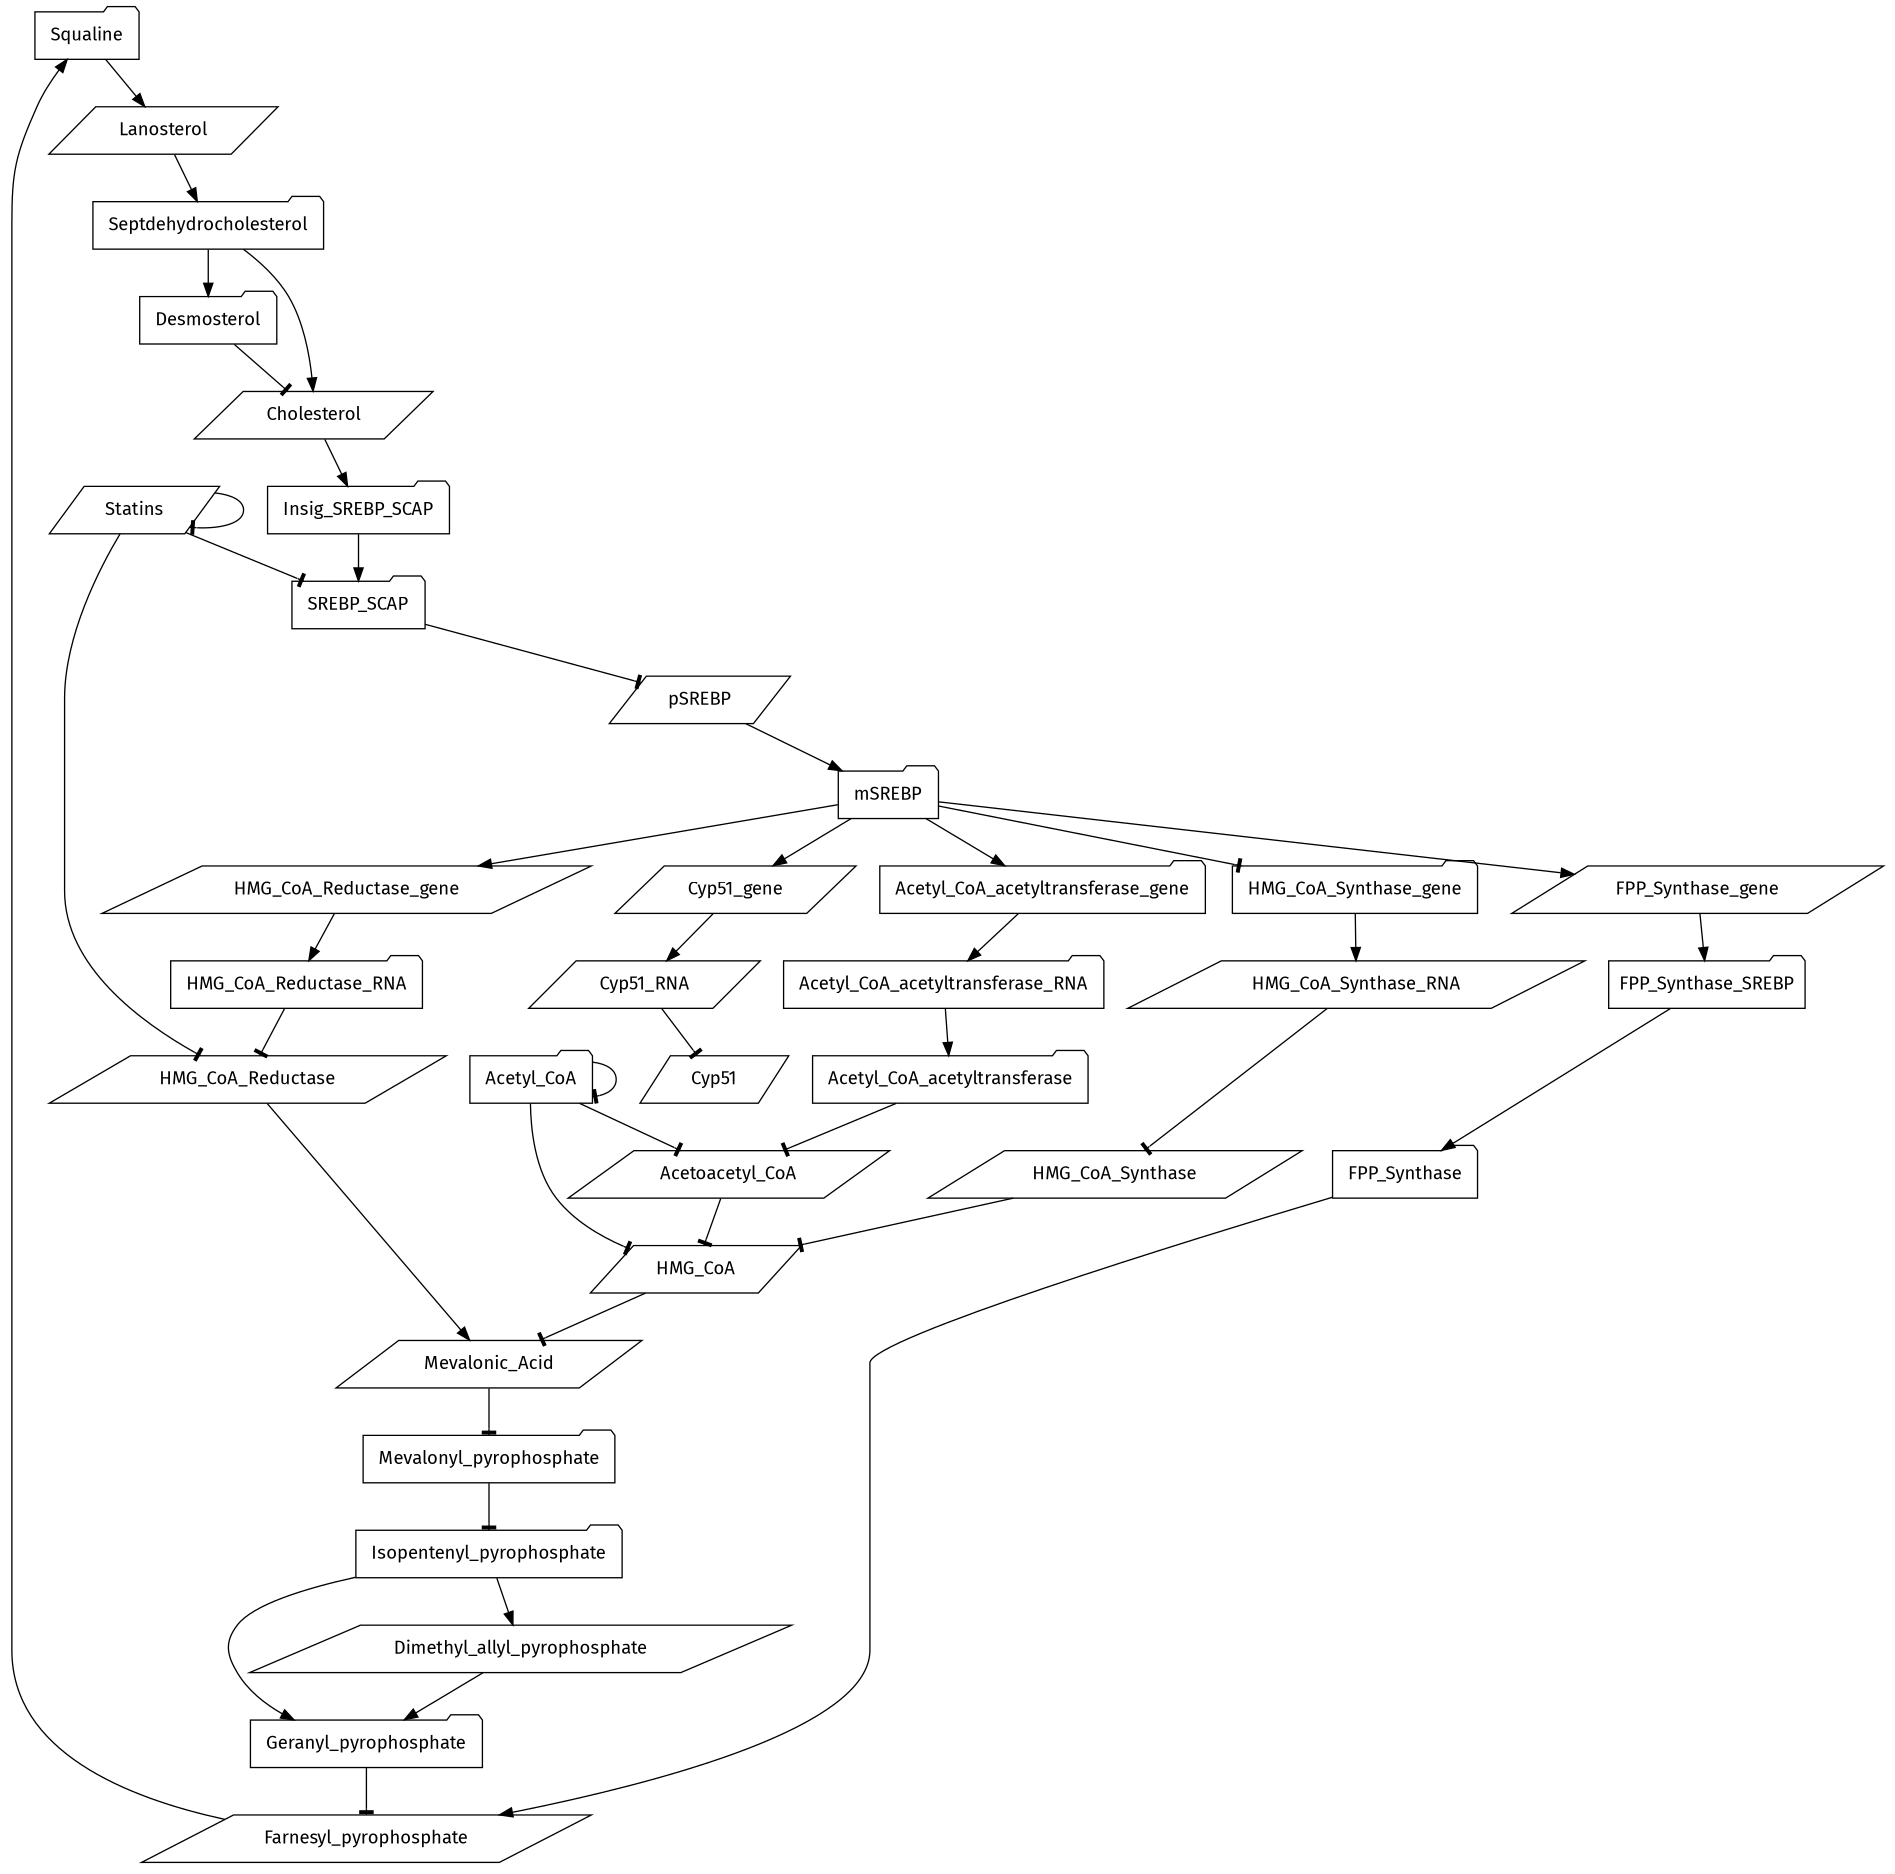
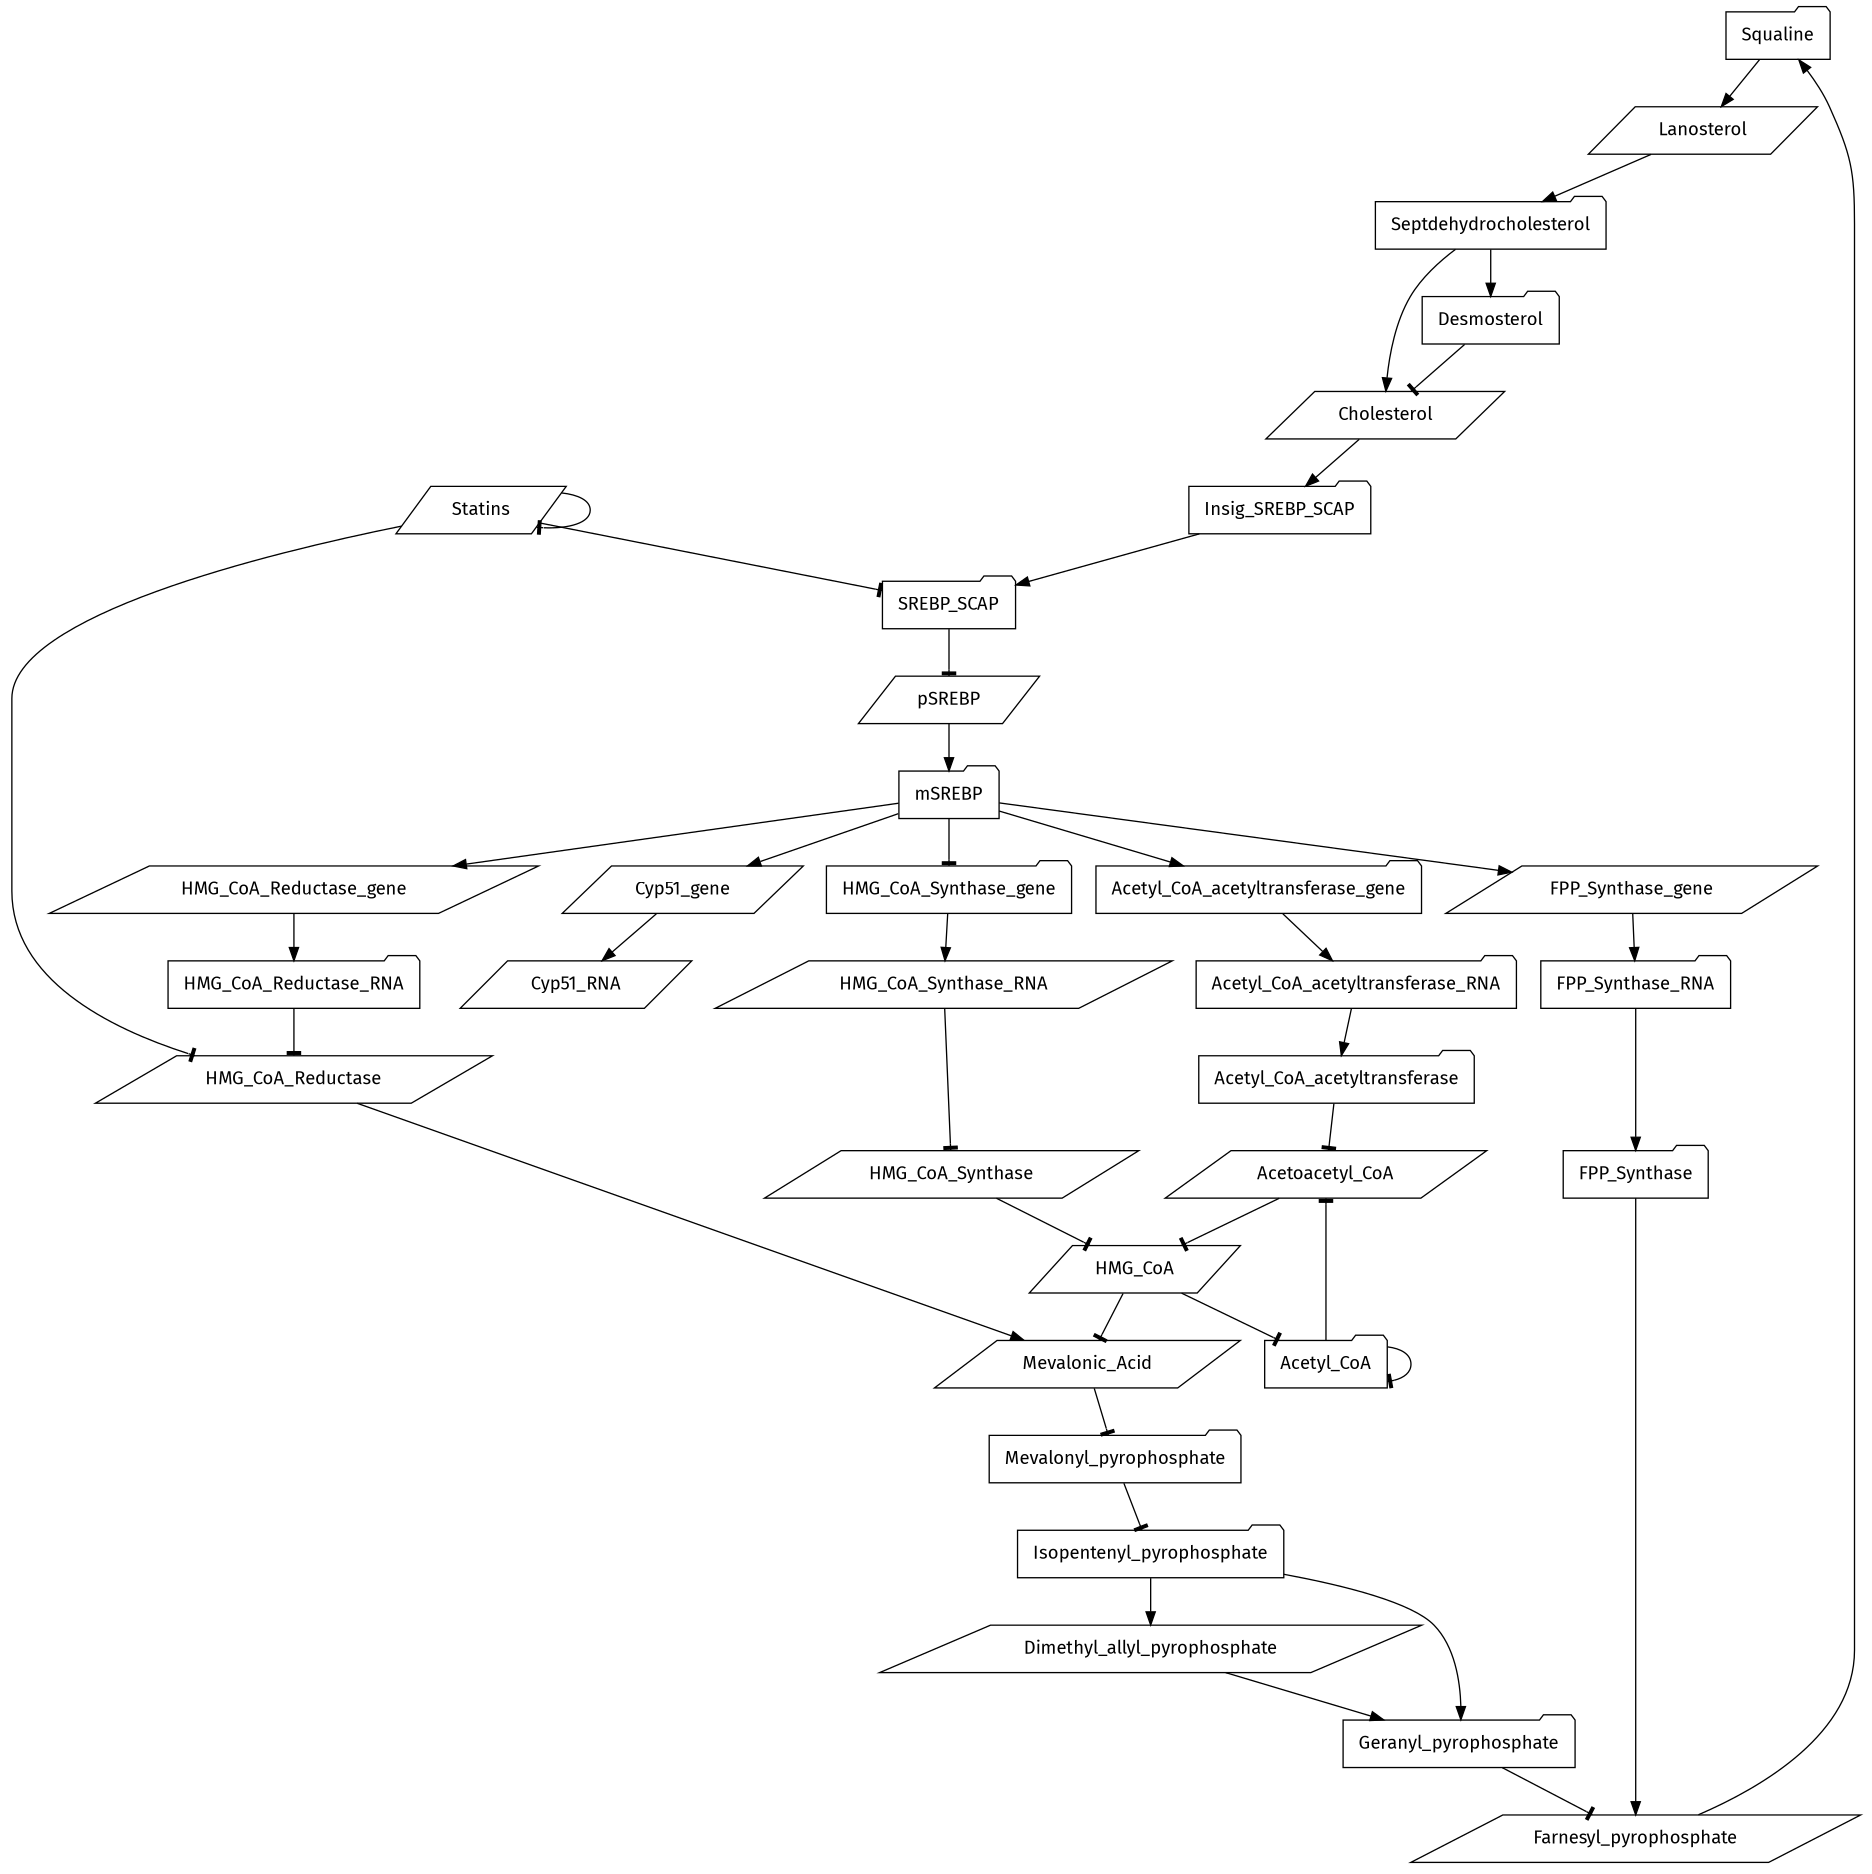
node "FPP_Synthase_SREBP": label "FPP_Synthase_SREBP" -> "FPP_Synthase_RNA"
node "Cyp51": removed
edge "Acetyl_CoA" -> "HMG_CoA": reversed
